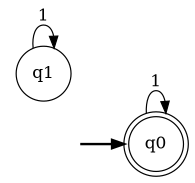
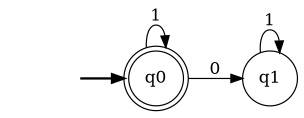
edge "q0" -> "q1": added, label "0"
